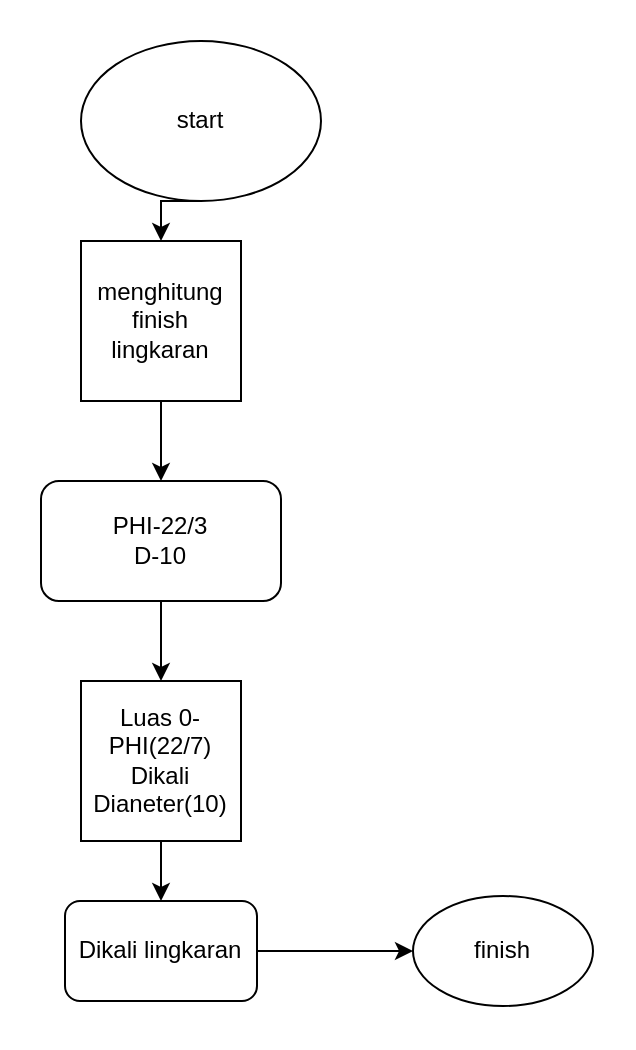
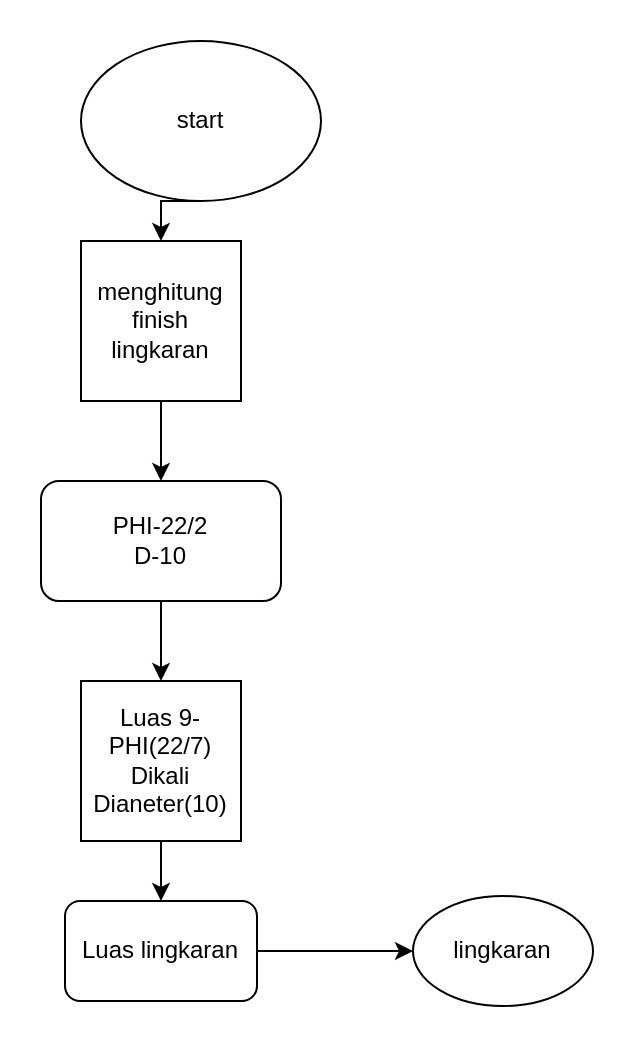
node "PHI-22/3 D-10": label "PHI-22/3 D-10" -> "PHI-22/2 D-10"
node "Luas 0- PHI(22/7) Dikali Dianeter(10)": label "Luas 0- PHI(22/7) Dikali Dianeter(10)" -> "Luas 9- PHI(22/7) Dikali Dianeter(10)"
node "Dikali lingkaran": label "Dikali lingkaran" -> "Luas lingkaran"
node "finish": label "finish" -> "lingkaran"
